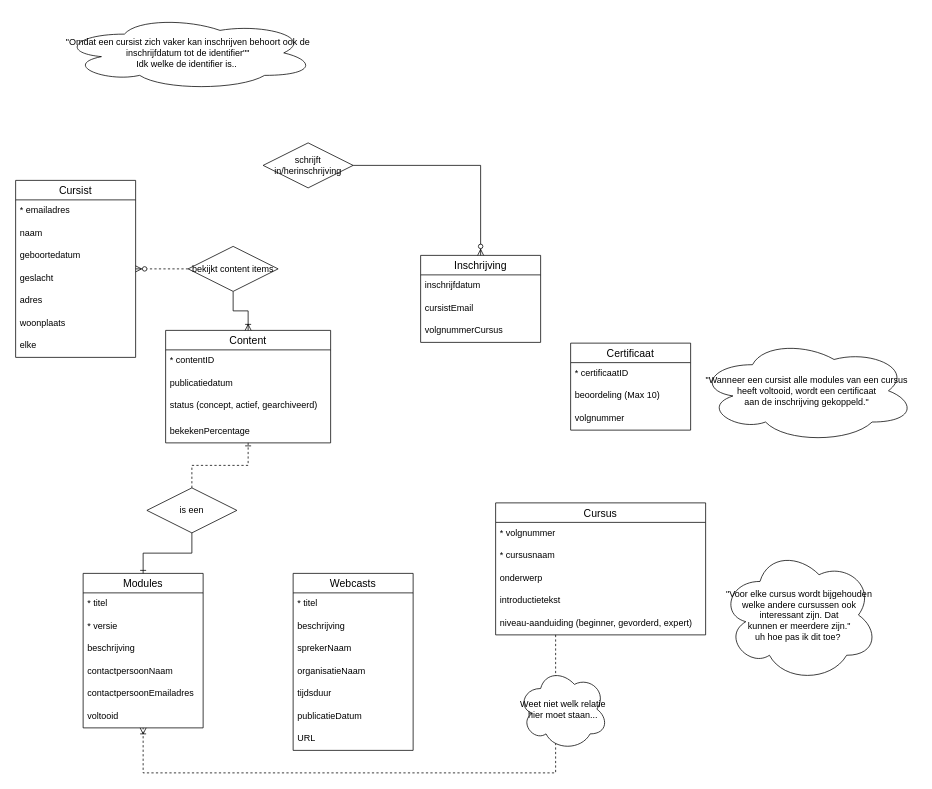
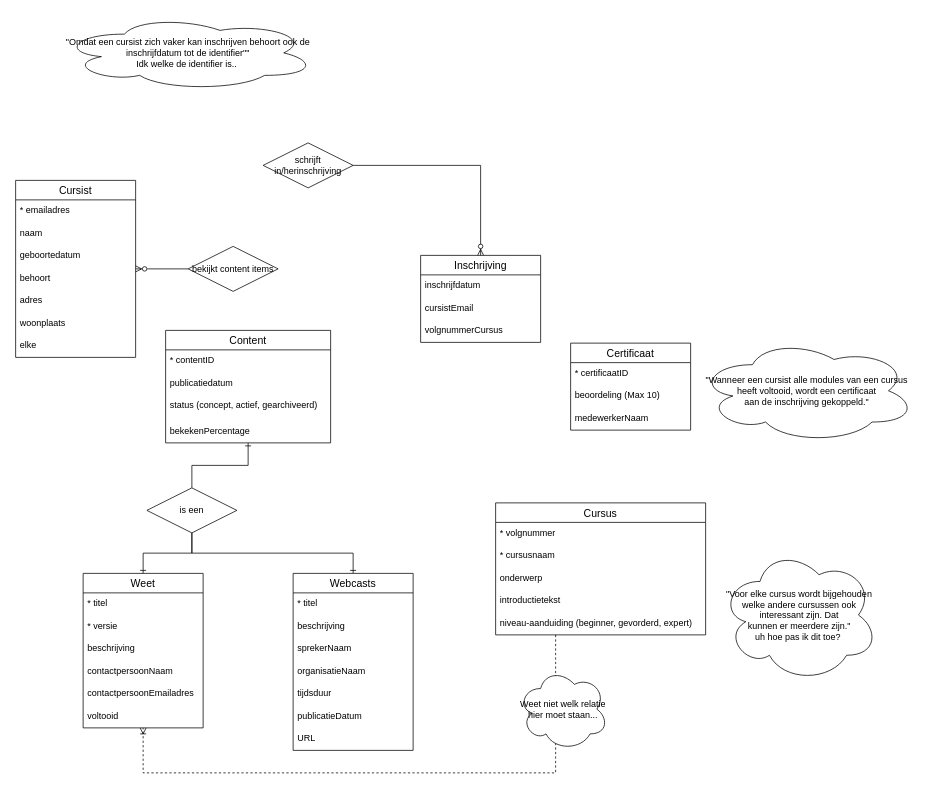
edge "bekijkt content items" -> "Cursist": style dashed -> solid
node "geslacht": label "geslacht" -> "behoort"
edge "bekijkt content items" -> "Content": removed
node "volgnummer": label "volgnummer" -> "medewerkerNaam"
edge "is een" -> "Content": style dashed -> solid
edge "is een" -> "Webcasts": added
node "Modules": label "Modules" -> "Weet"
